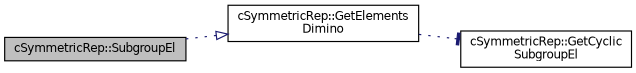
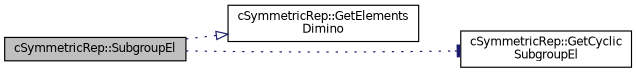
edge "cSymmetricRep::GetElements Dimino" -> "cSymmetricRep::GetCyclic SubgroupEl": now "cSymmetricRep::SubgroupEl" -> "cSymmetricRep::GetCyclic SubgroupEl"
